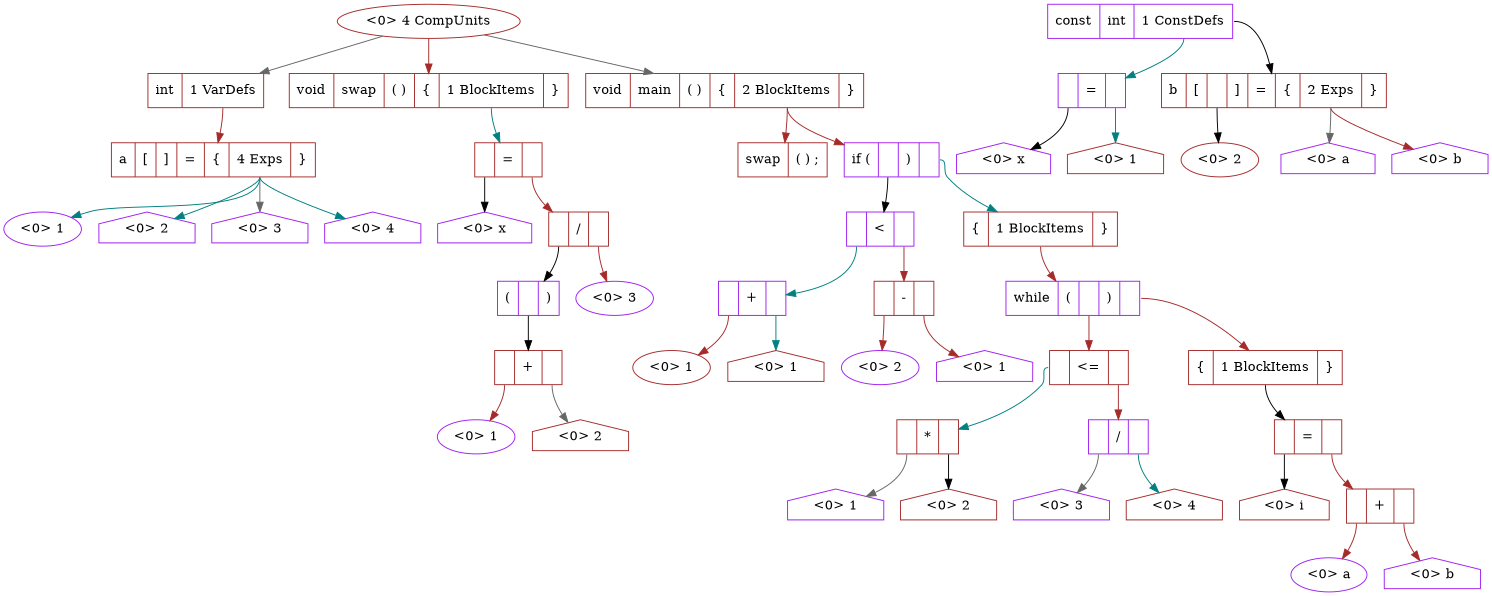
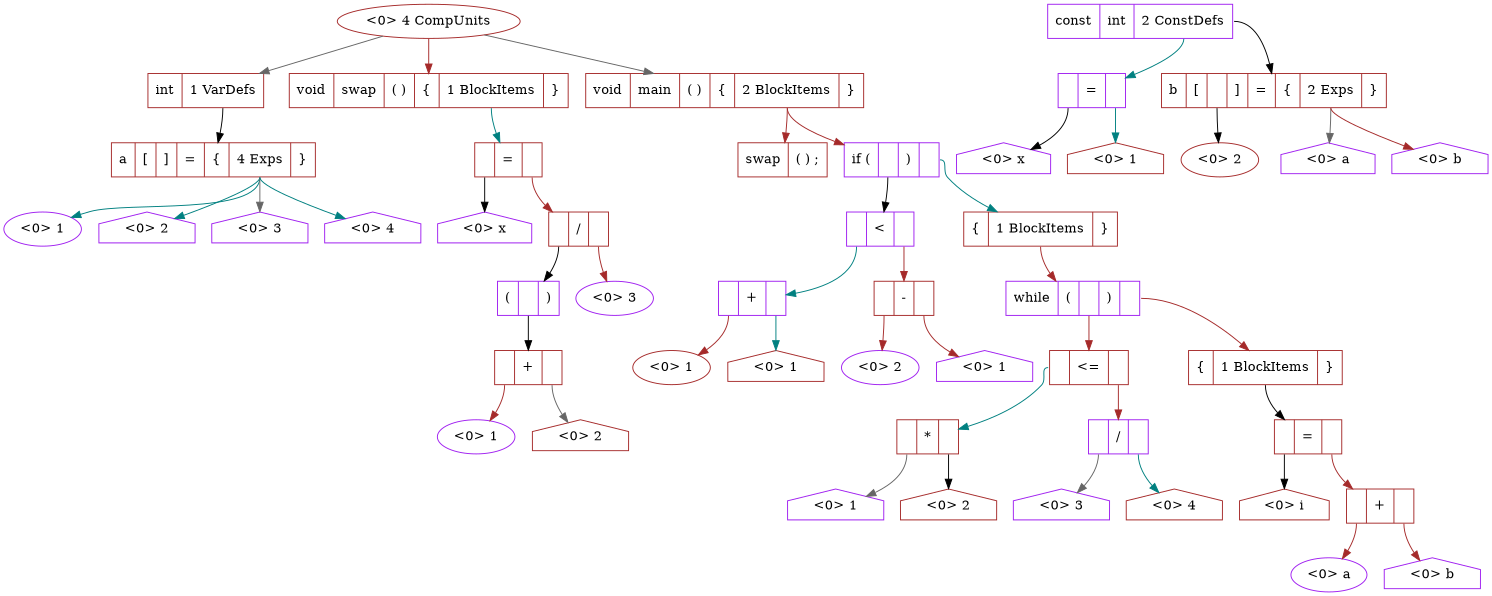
node "const": text "1 ConstDefs" -> "2 ConstDefs"
edge "int" -> "a": color brown -> black
